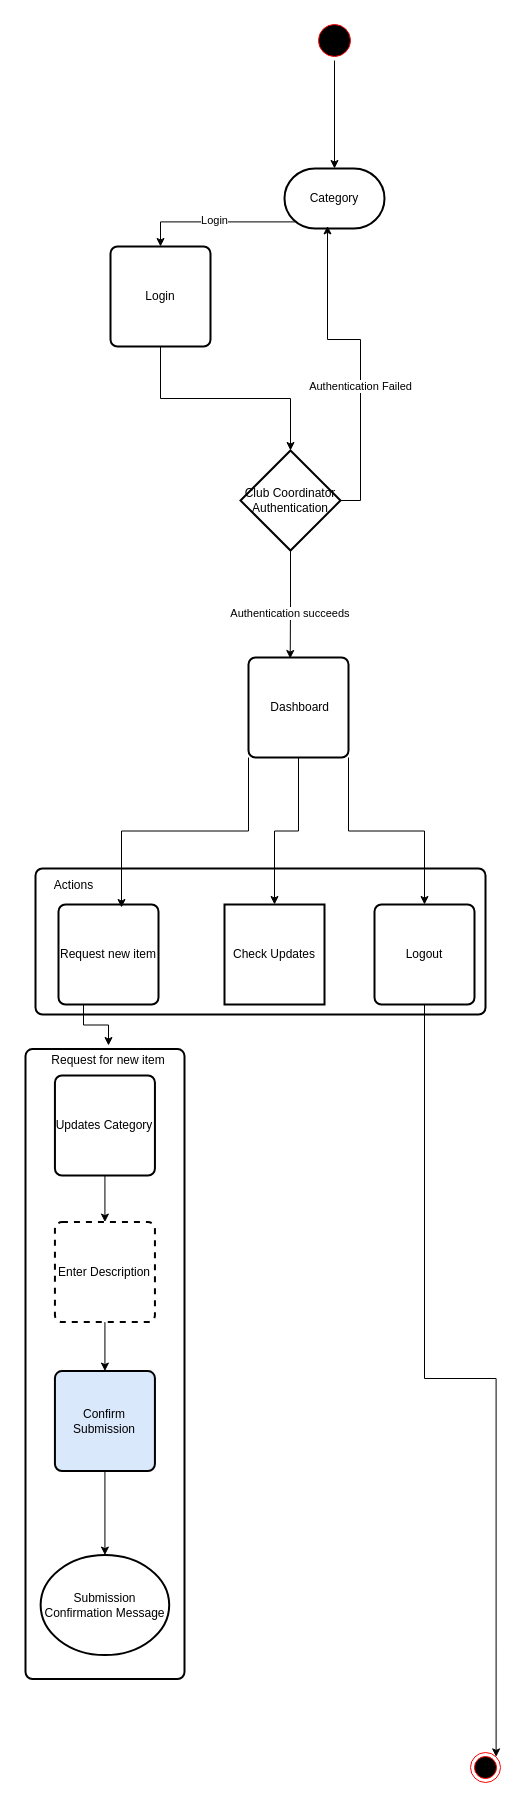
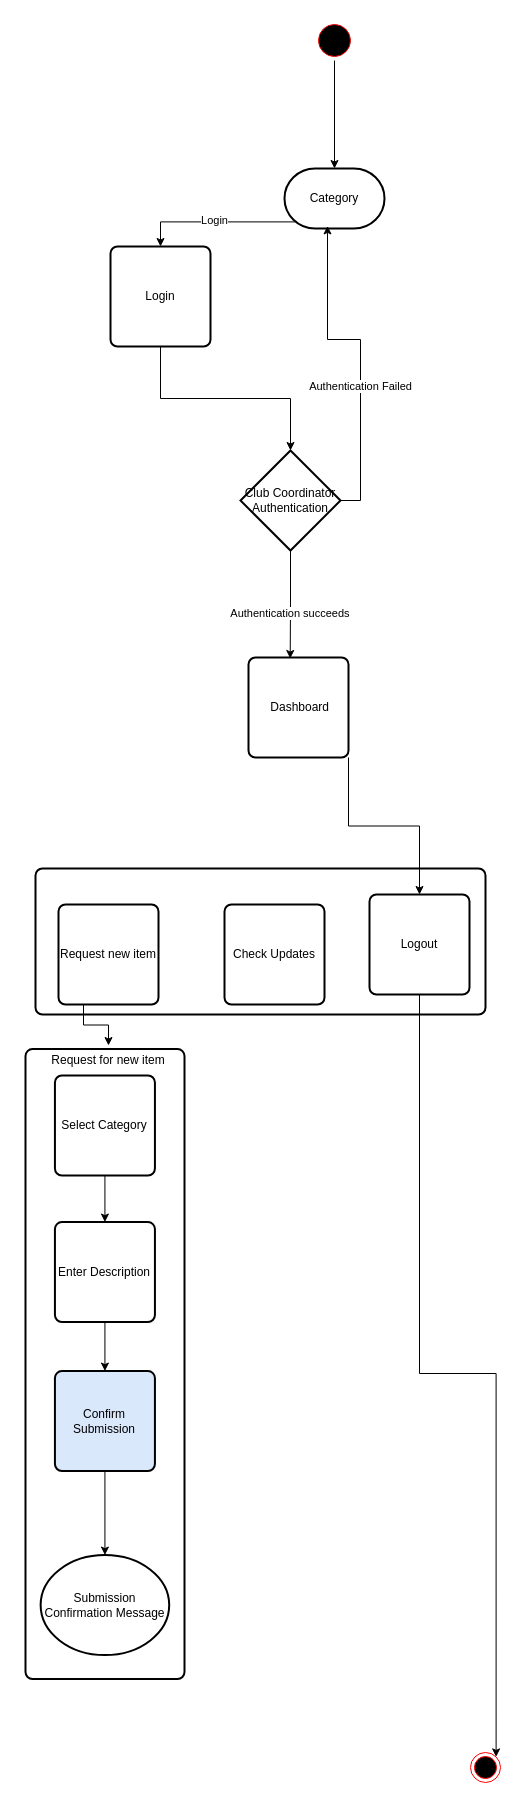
edge "Dashboard" -> "Request new item": removed
edge "Dashboard" -> "Check Updates": removed
node "Actions": removed
node "Check Updates": shape rectangle -> rounded rectangle
node "Logout": moved (425, 955) -> (420, 945)
node "Updates Category": label "Updates Category" -> "Select Category"
node "Enter Description": style dashed -> solid
